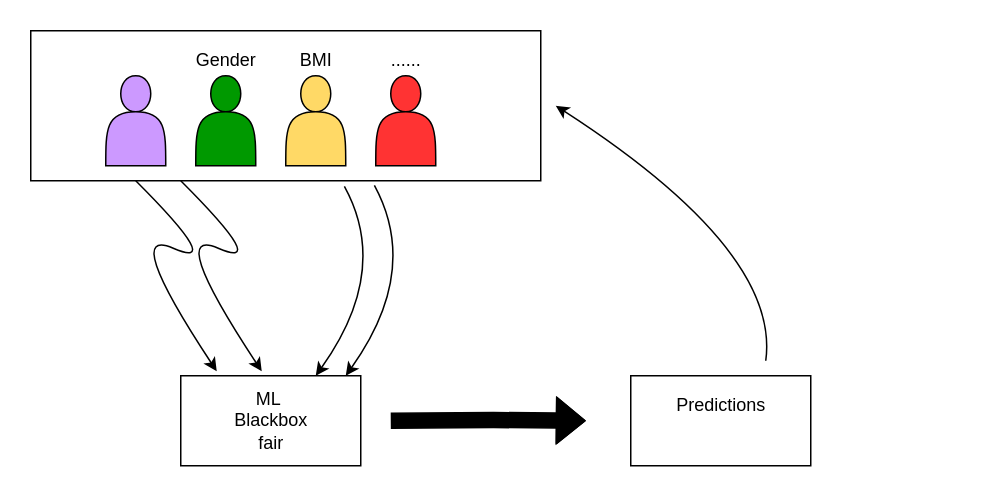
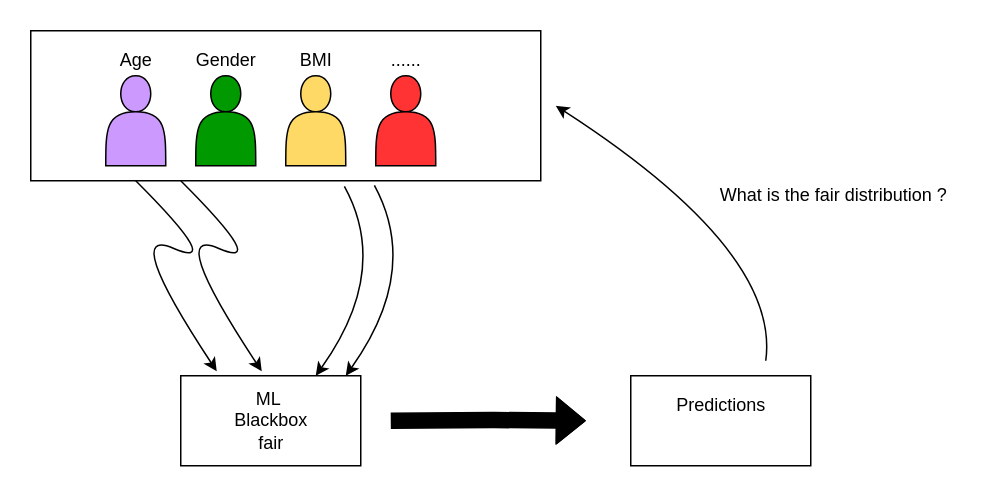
node "Age": added
node "What is the fair distribution ?": added
